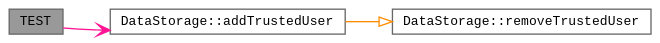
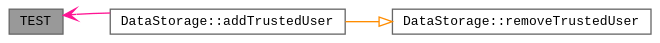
edge "TEST" -> "DataStorage::addTrustedUser": reversed
